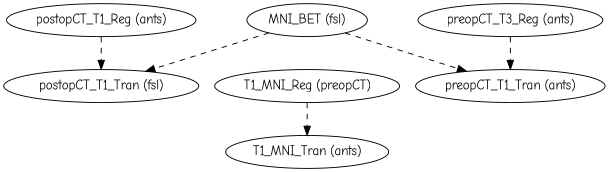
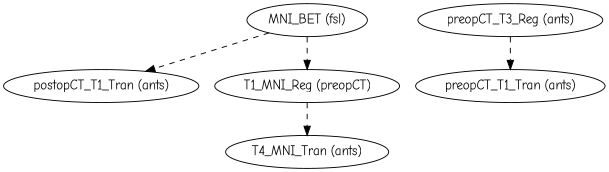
node "postopCT_T1_Reg (ants)": removed
edge "MNI_BET (fsl)" -> "preopCT_T1_Tran (ants)": now "MNI_BET (fsl)" -> "T1_MNI_Reg (preopCT)"
node "postopCT_T1_Tran (fsl)": label "postopCT_T1_Tran (fsl)" -> "postopCT_T1_Tran (ants)"
node "T1_MNI_Tran (ants)": label "T1_MNI_Tran (ants)" -> "T4_MNI_Tran (ants)"
